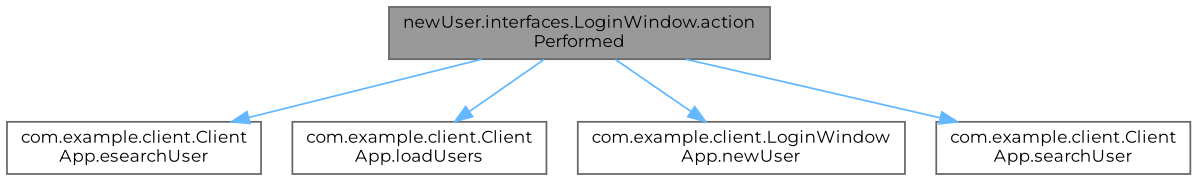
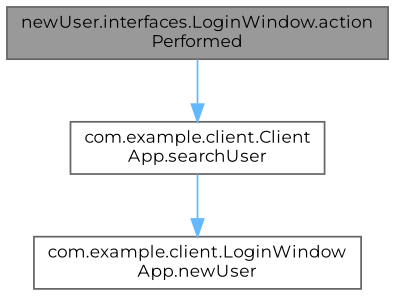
edge "newUser.interfaces.LoginWindow.action Performed" -> "com.example.client.LoginWindow App.newUser": now "com.example.client.Client App.searchUser" -> "com.example.client.LoginWindow App.newUser"
node "com.example.client.Client App.esearchUser": removed
node "com.example.client.Client App.loadUsers": removed
